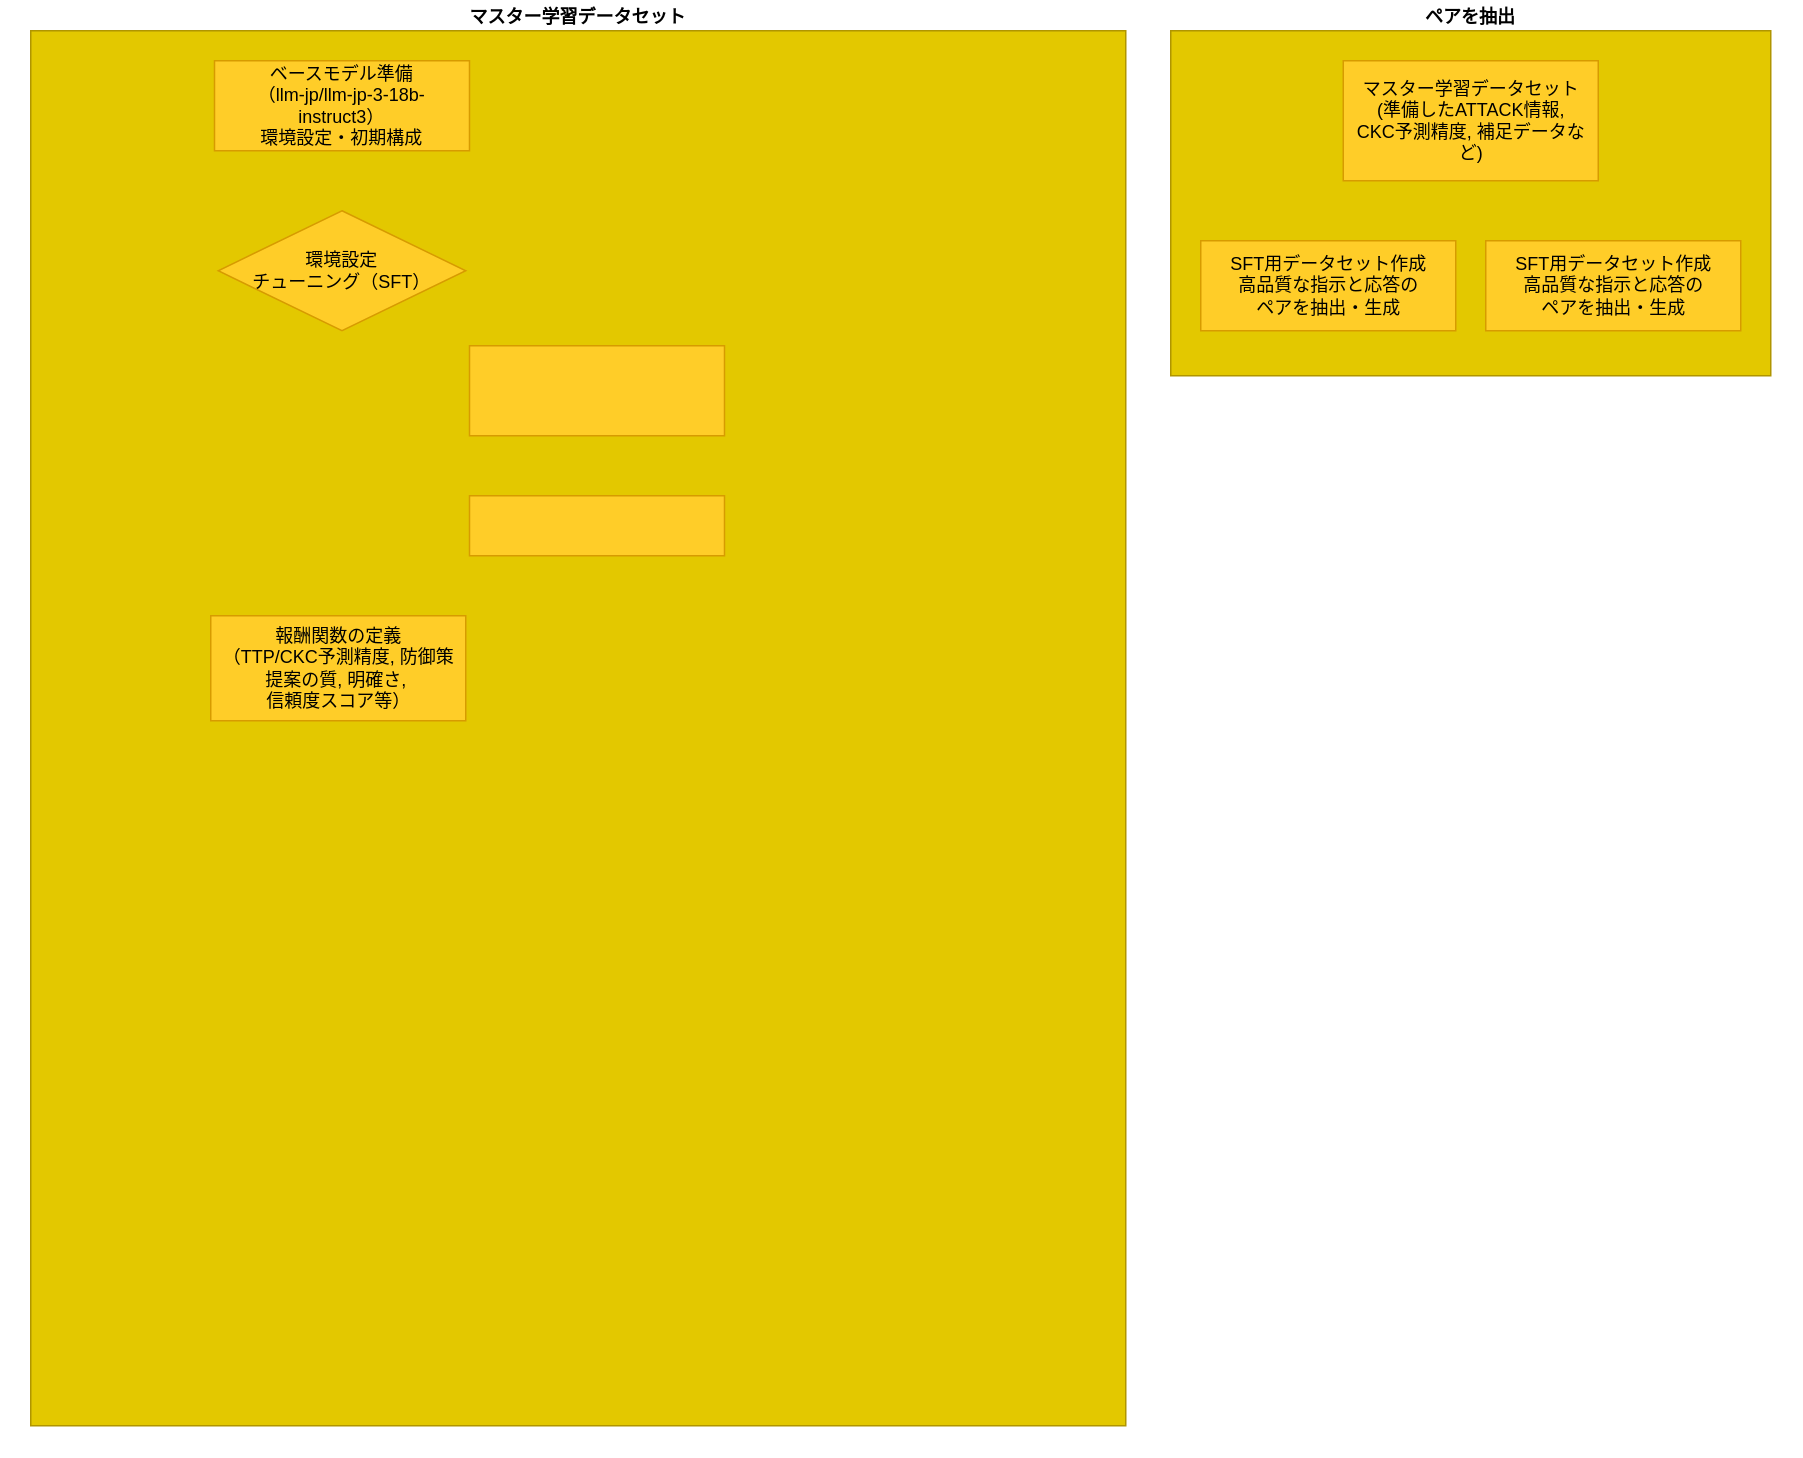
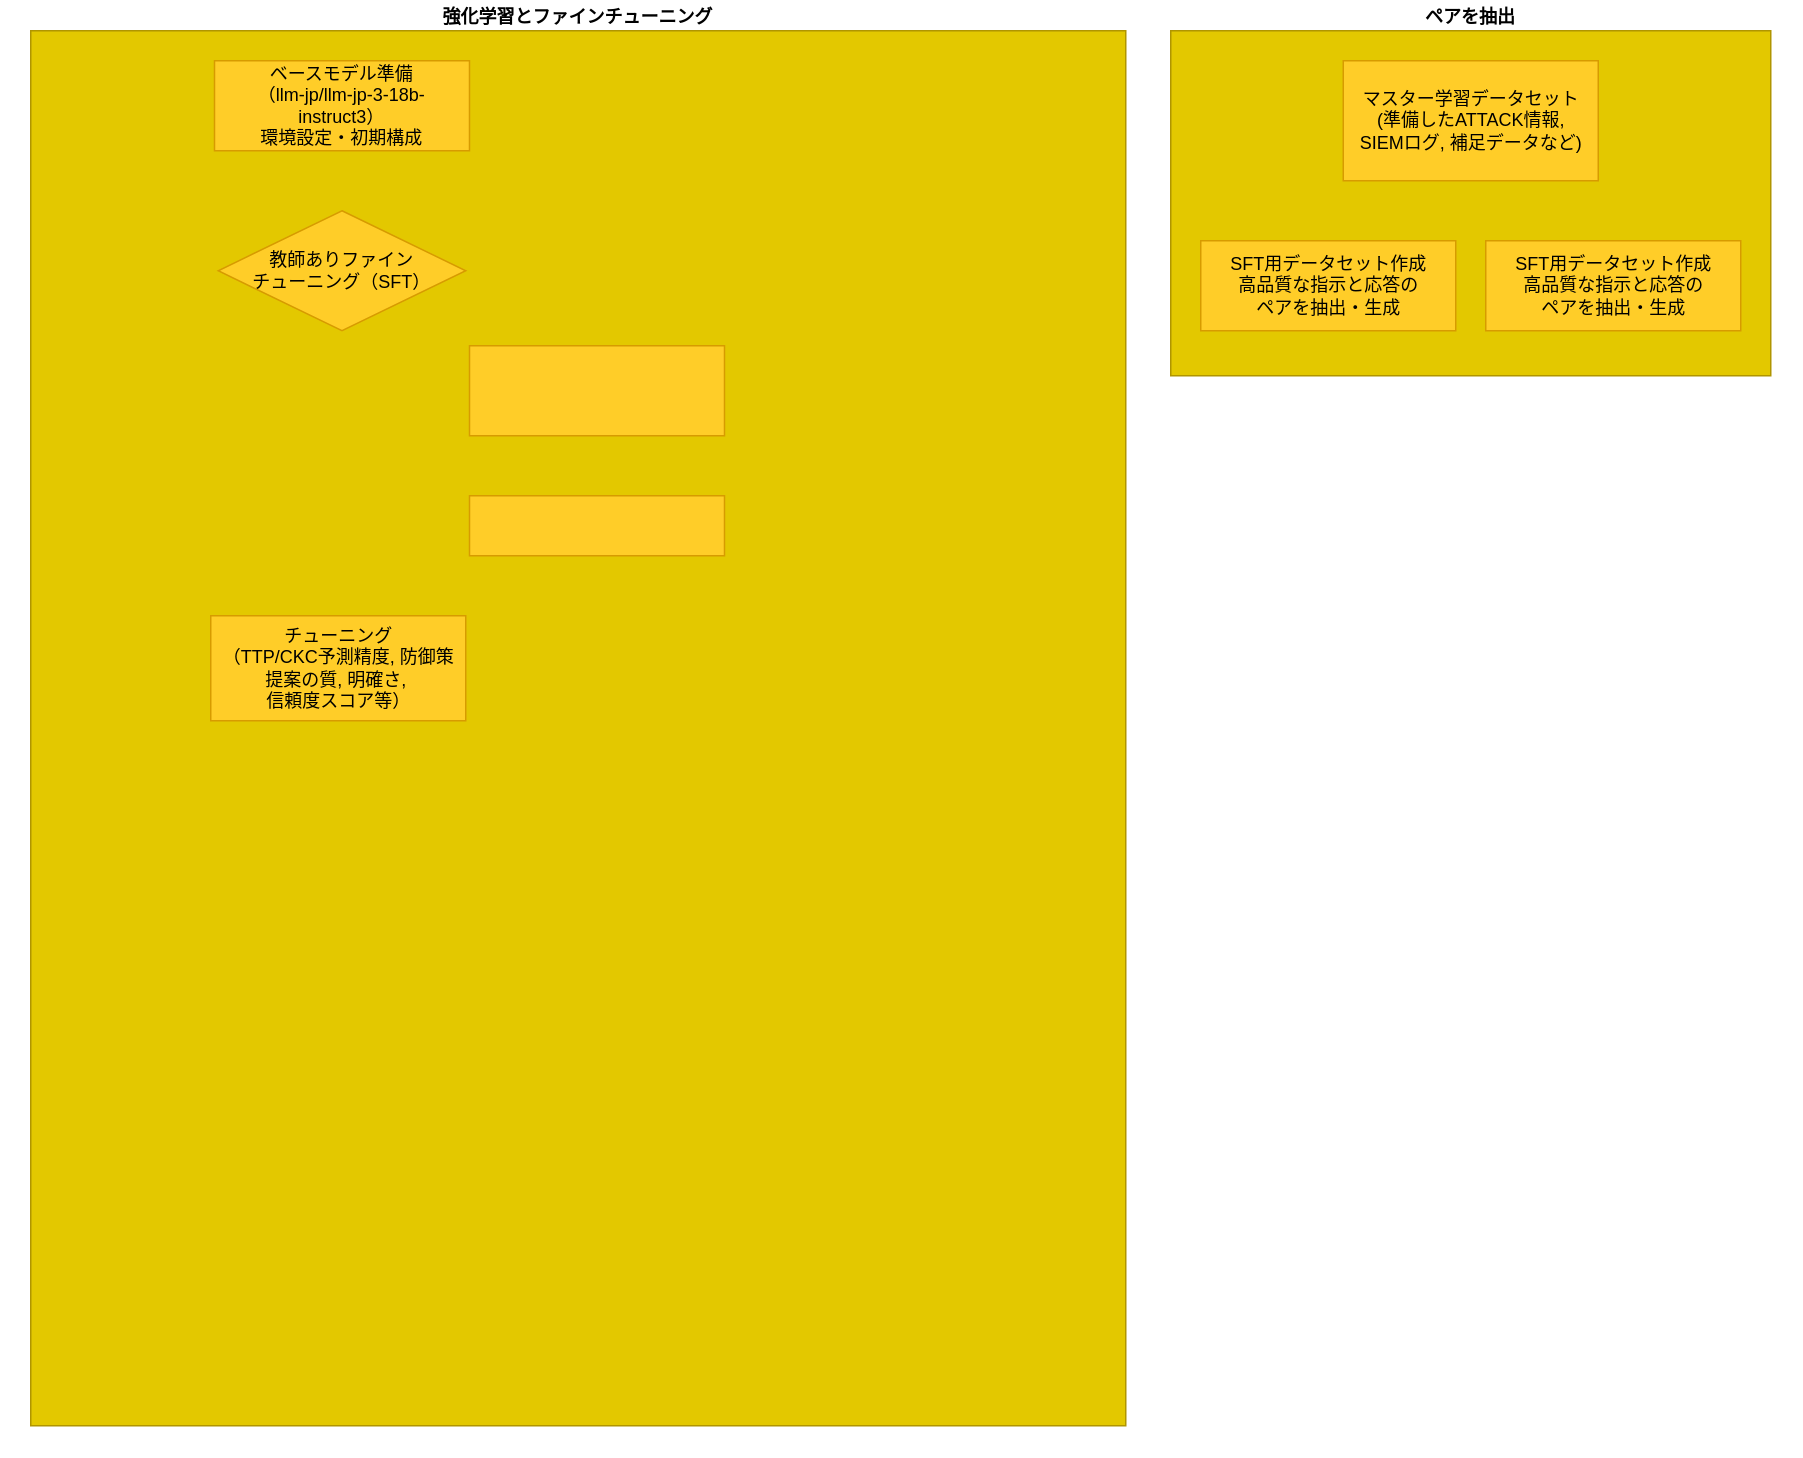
node "マスター学習データセット": label "マスター学習データセット" -> "強化学習とファインチューニング"
node "マスター学習データセット (準備したATTACK情報, CKC予測精度, 補足データなど)": label "マスター学習データセット (準備したATTACK情報, CKC予測精度, 補足データなど)" -> "マスター学習データセット (準備したATTACK情報, SIEMログ, 補足データなど)"
node "環境設定 チューニング（SFT）": label "環境設定 チューニング（SFT）" -> "教師ありファイン チューニング（SFT）"
node "報酬関数の定義 （TTP/CKC予測精度, 防御策提案の質, 明確さ, 信頼度スコア等）": label "報酬関数の定義 （TTP/CKC予測精度, 防御策提案の質, 明確さ, 信頼度スコア等）" -> "チューニング （TTP/CKC予測精度, 防御策提案の質, 明確さ, 信頼度スコア等）"
